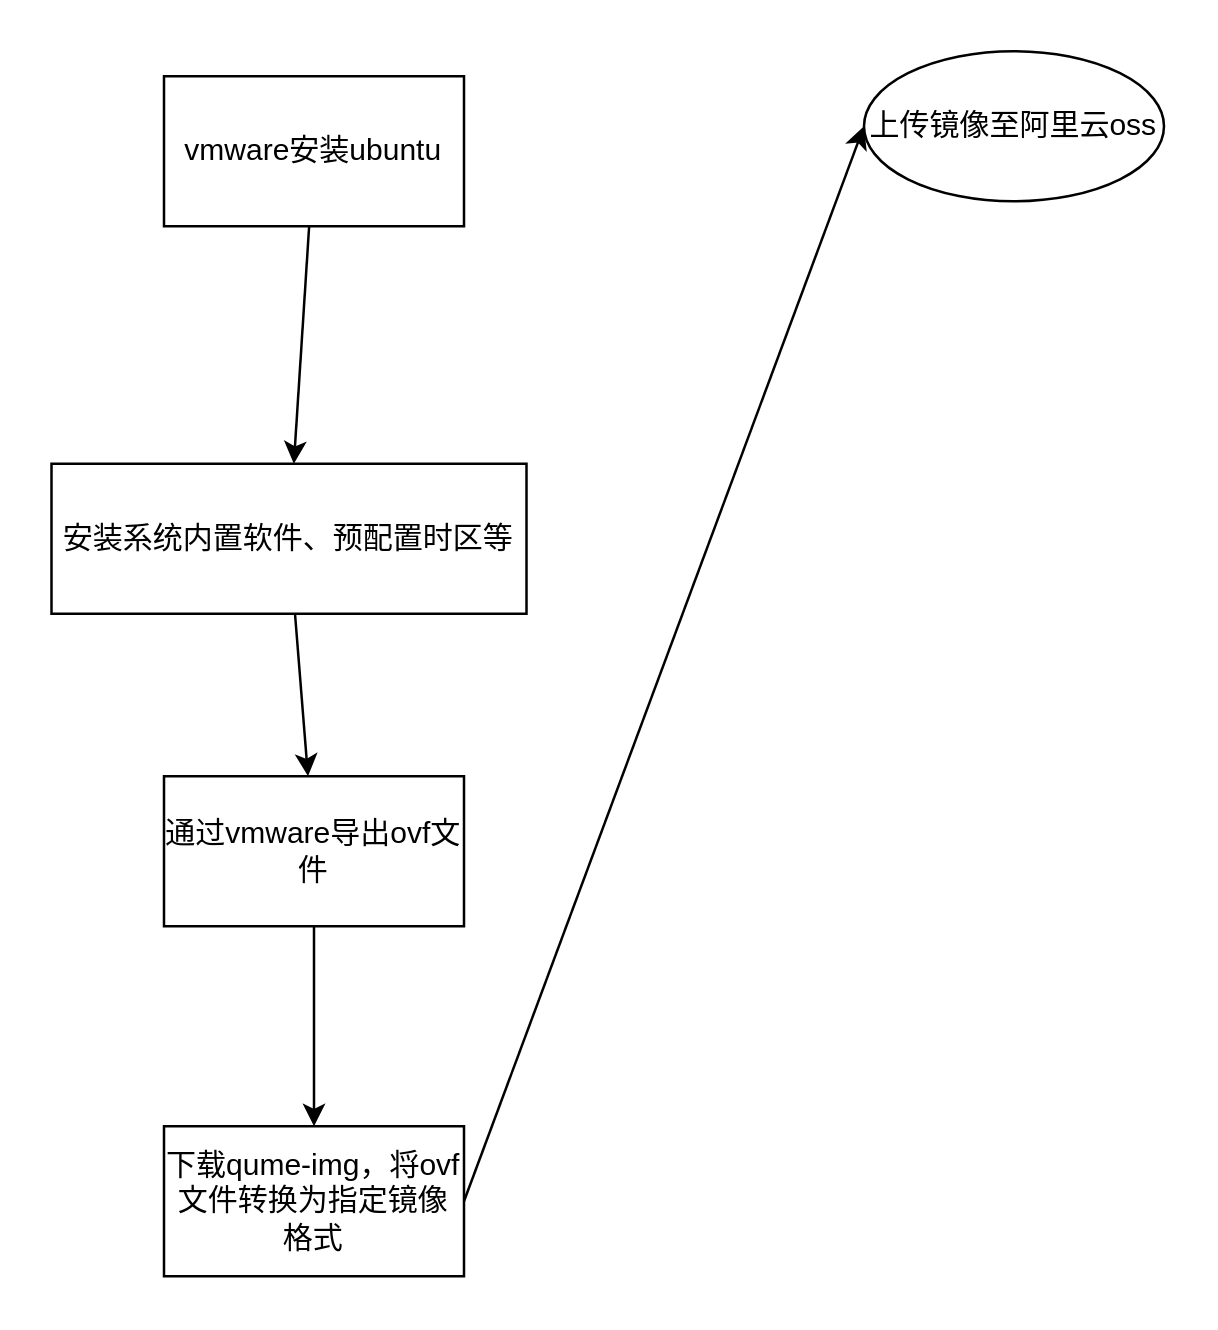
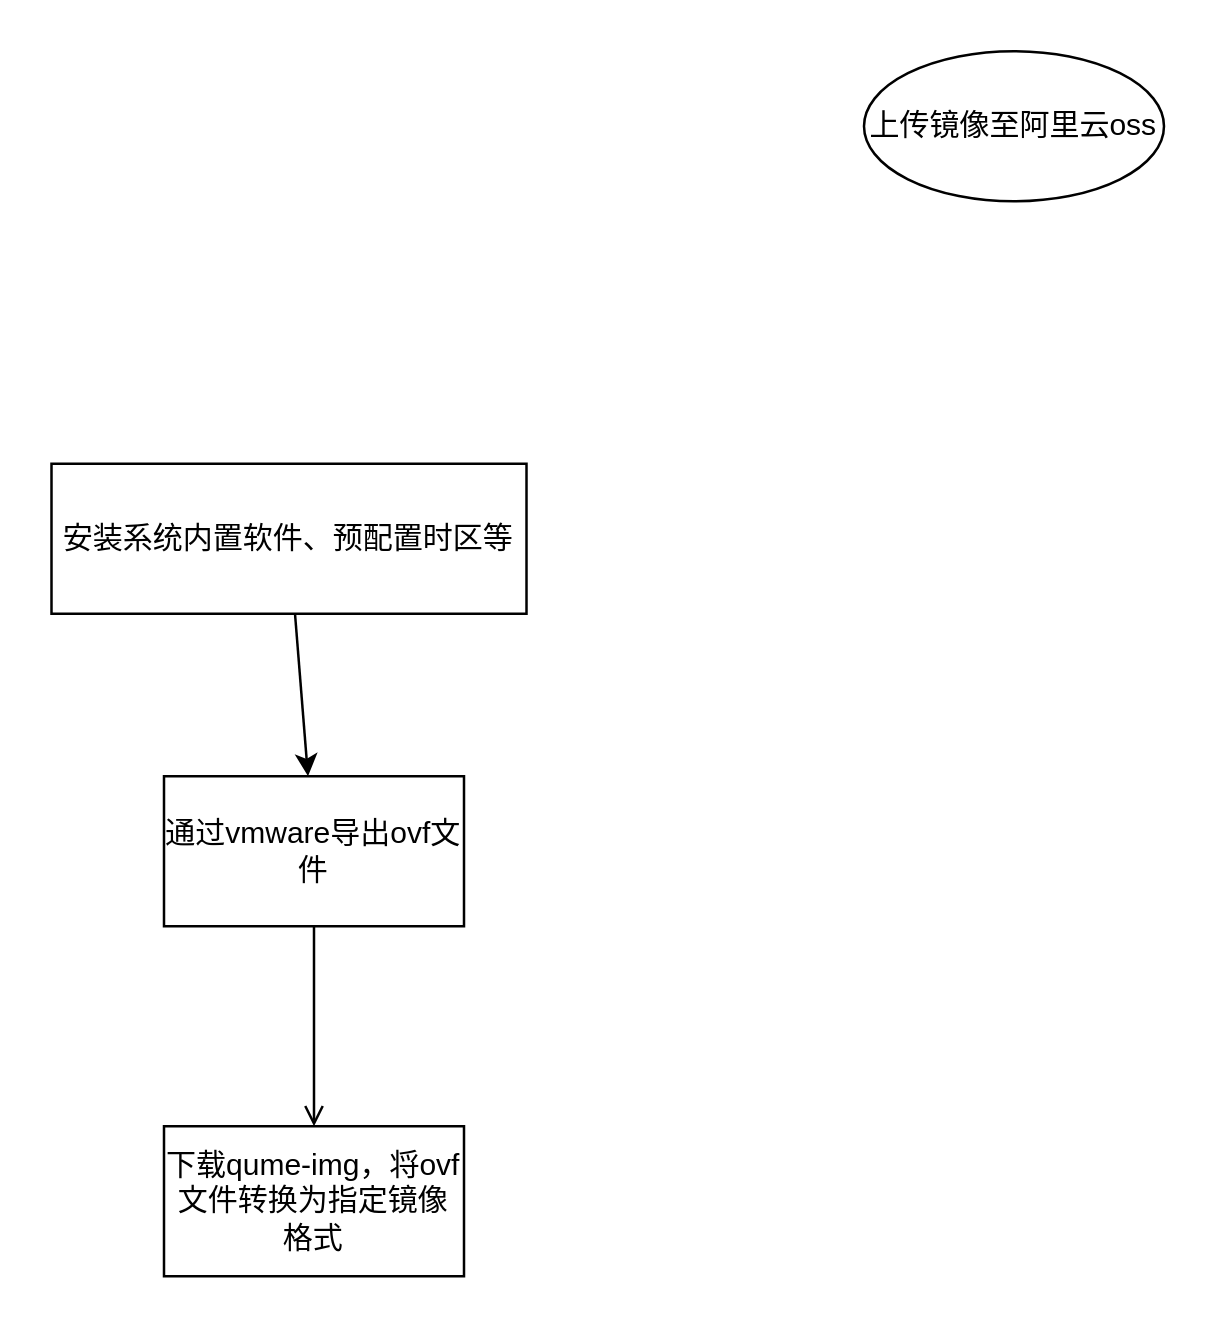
node "vmware安装ubuntu": removed
edge "vmware安装ubuntu" -> "安装系统内置软件、预配置时区等": removed
edge "下载qume-img，将ovf文件转换为指定镜像格式" -> "上传镜像至阿里云oss": removed
edge "通过vmware导出ovf文件" -> "下载qume-img，将ovf文件转换为指定镜像格式": arrowhead classic -> open
